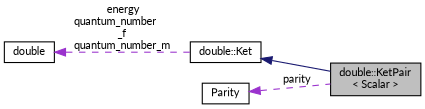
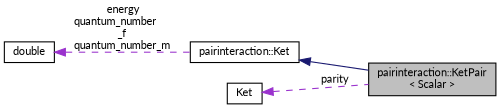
node "double::Ket": label "double::Ket" -> "pairinteraction::Ket"
node "double::KetPair < Scalar >": label "double::KetPair < Scalar >" -> "pairinteraction::KetPair < Scalar >"
node "Parity": label "Parity" -> "Ket"
